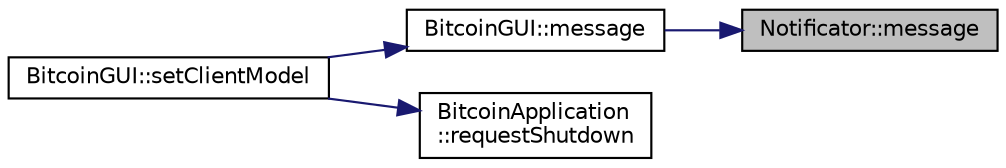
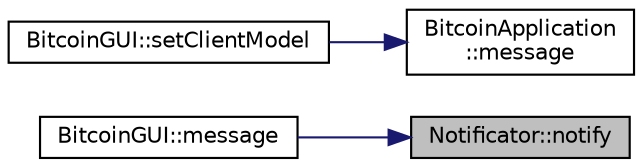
node "Notificator::message": label "Notificator::message" -> "Notificator::notify"
edge "BitcoinGUI::setClientModel" -> "BitcoinGUI::message": removed
node "BitcoinApplication ::requestShutdown": label "BitcoinApplication ::requestShutdown" -> "BitcoinApplication ::message"
